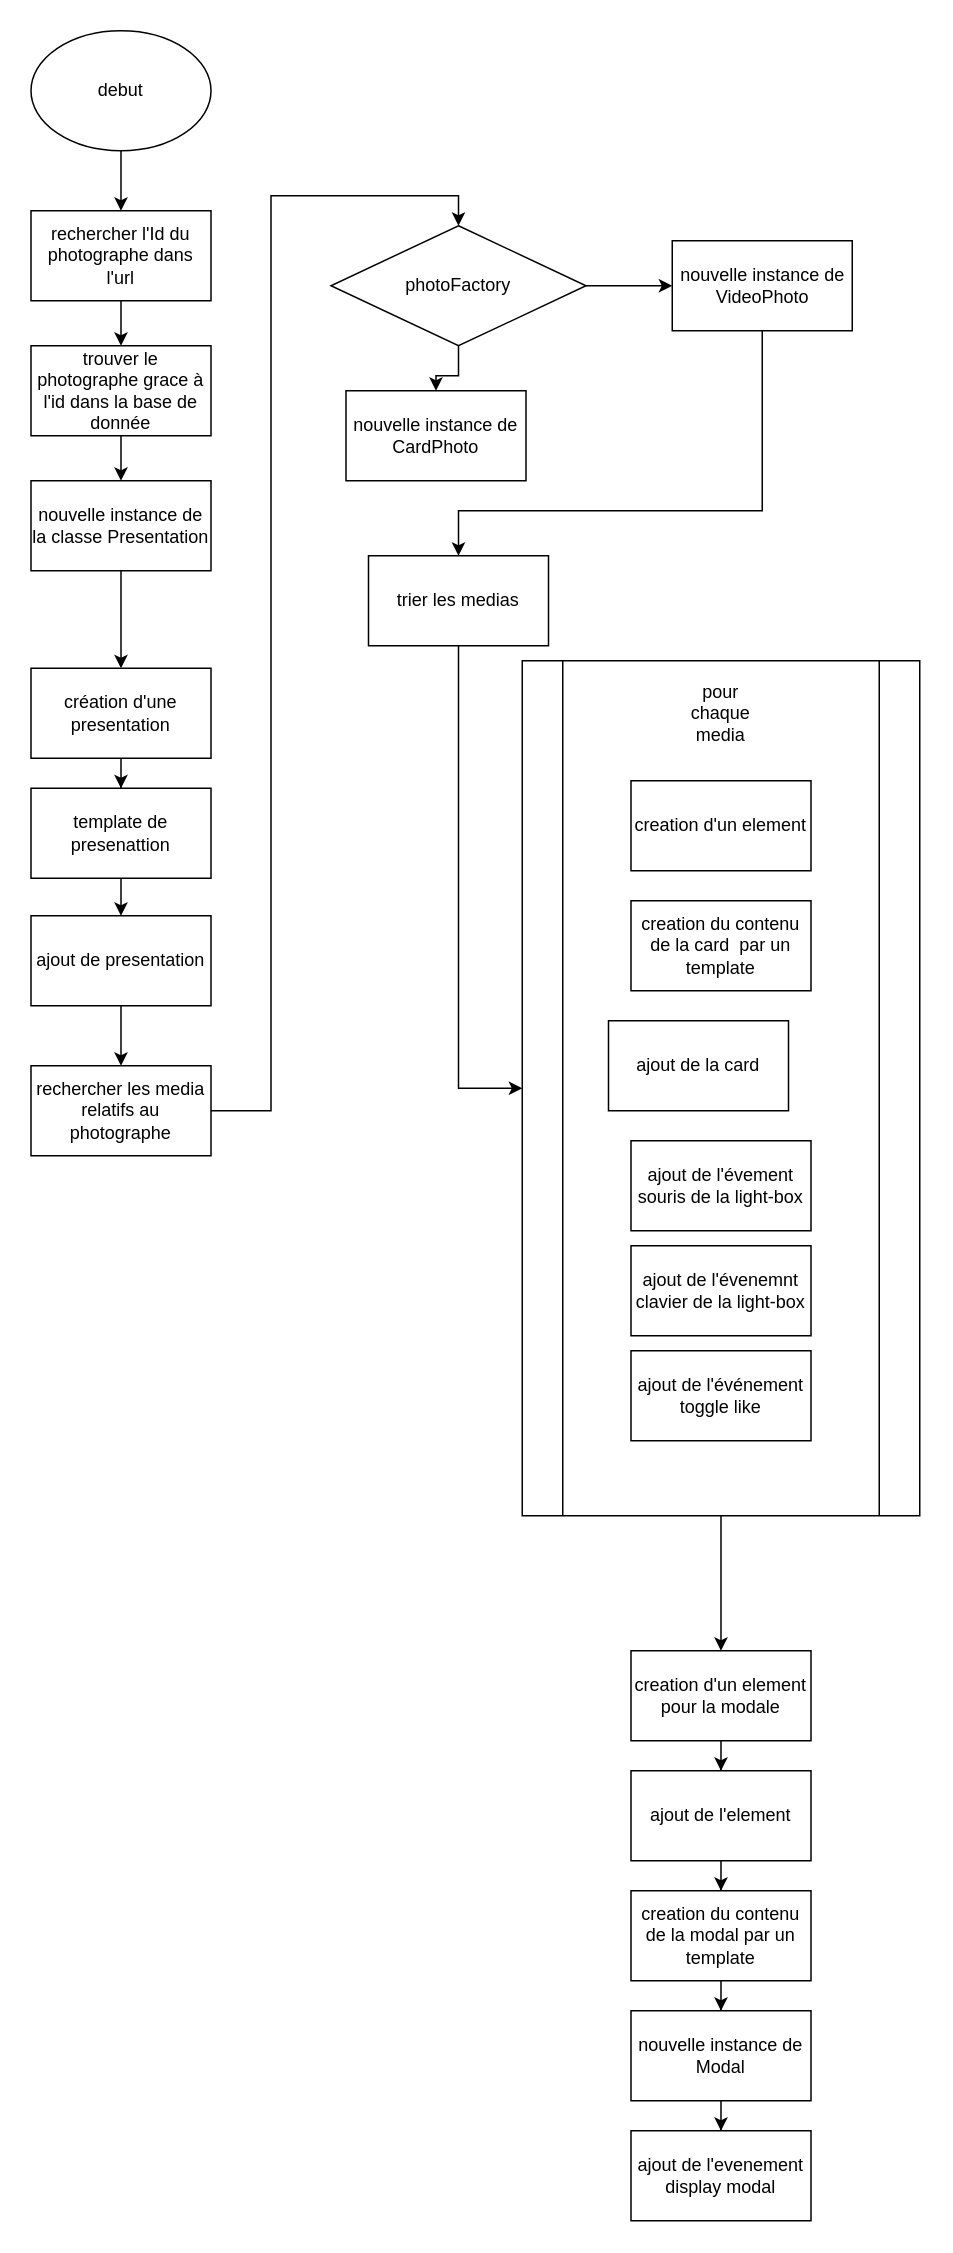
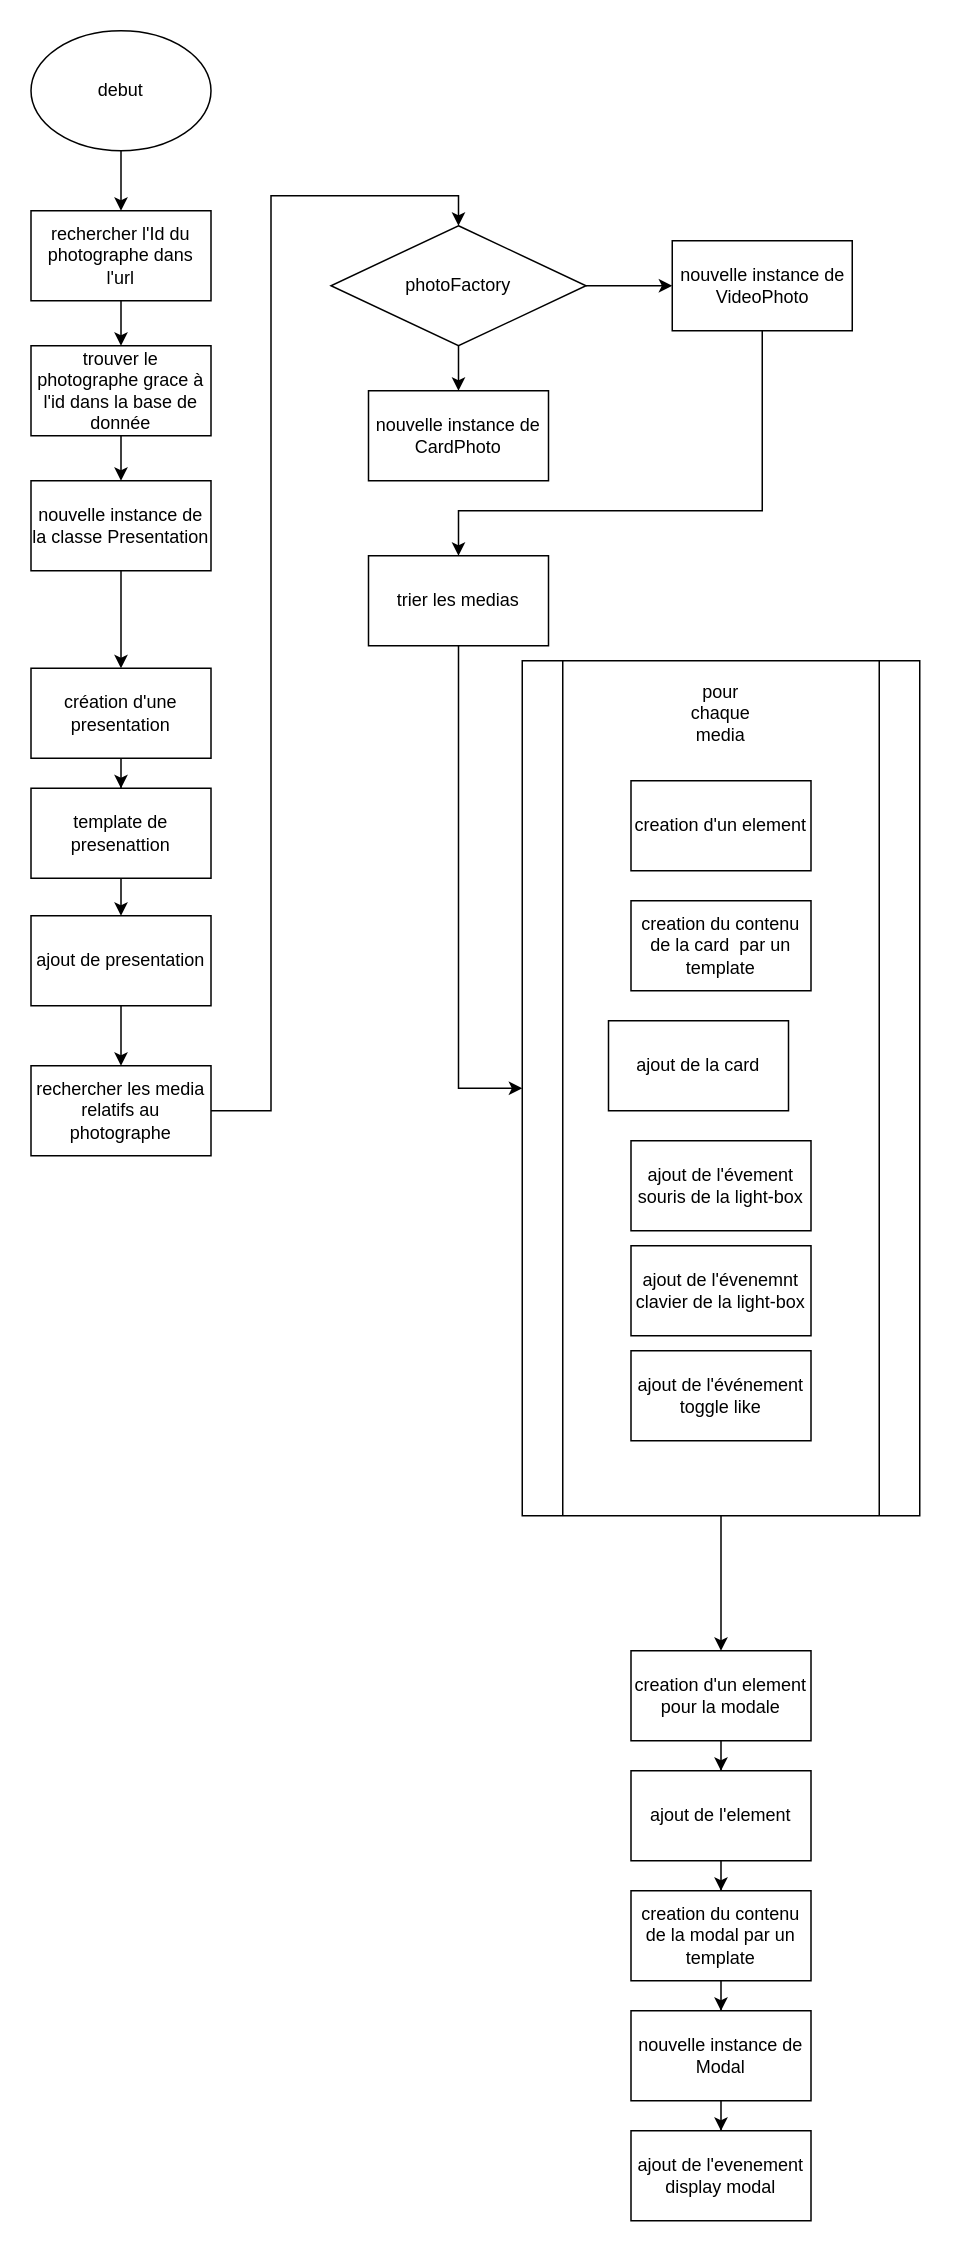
node "nouvelle instance de CardPhoto": moved (436, 436) -> (458, 436)
